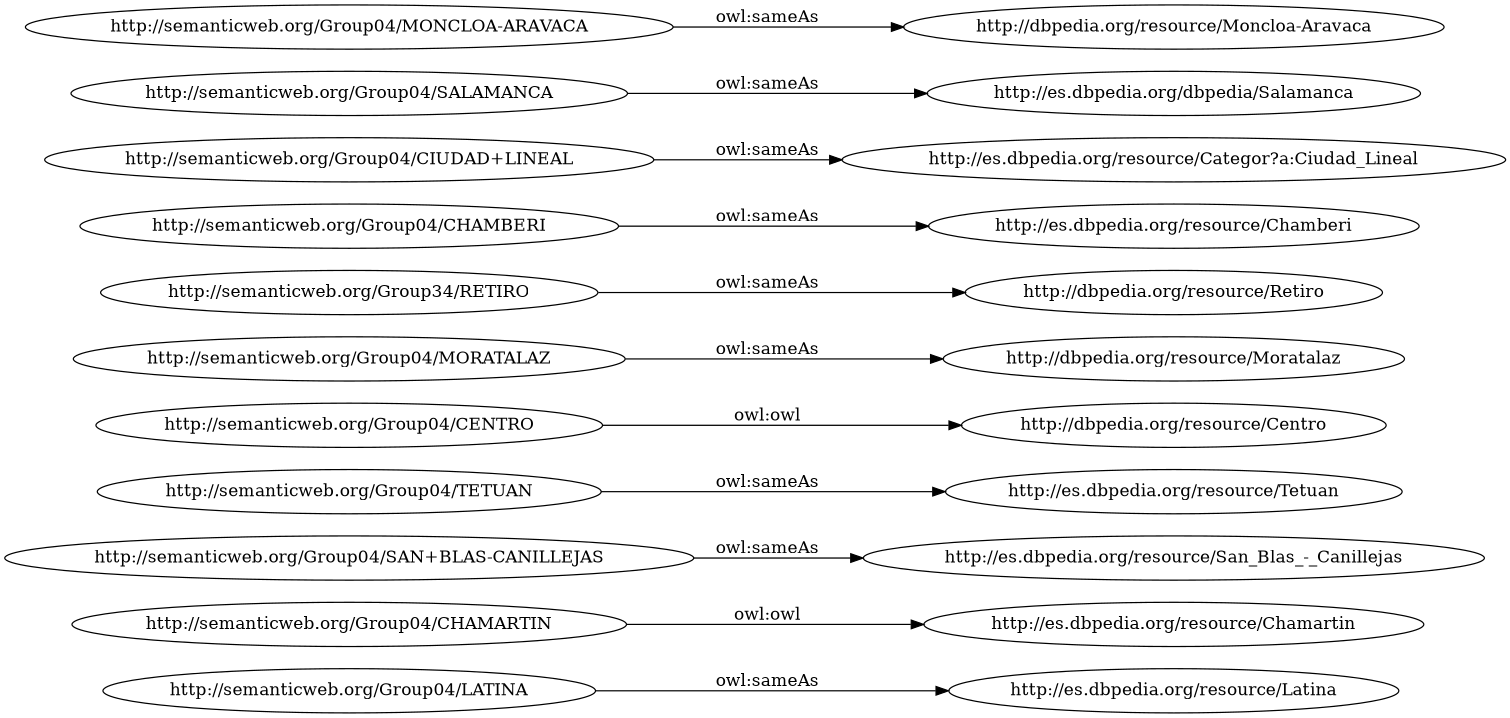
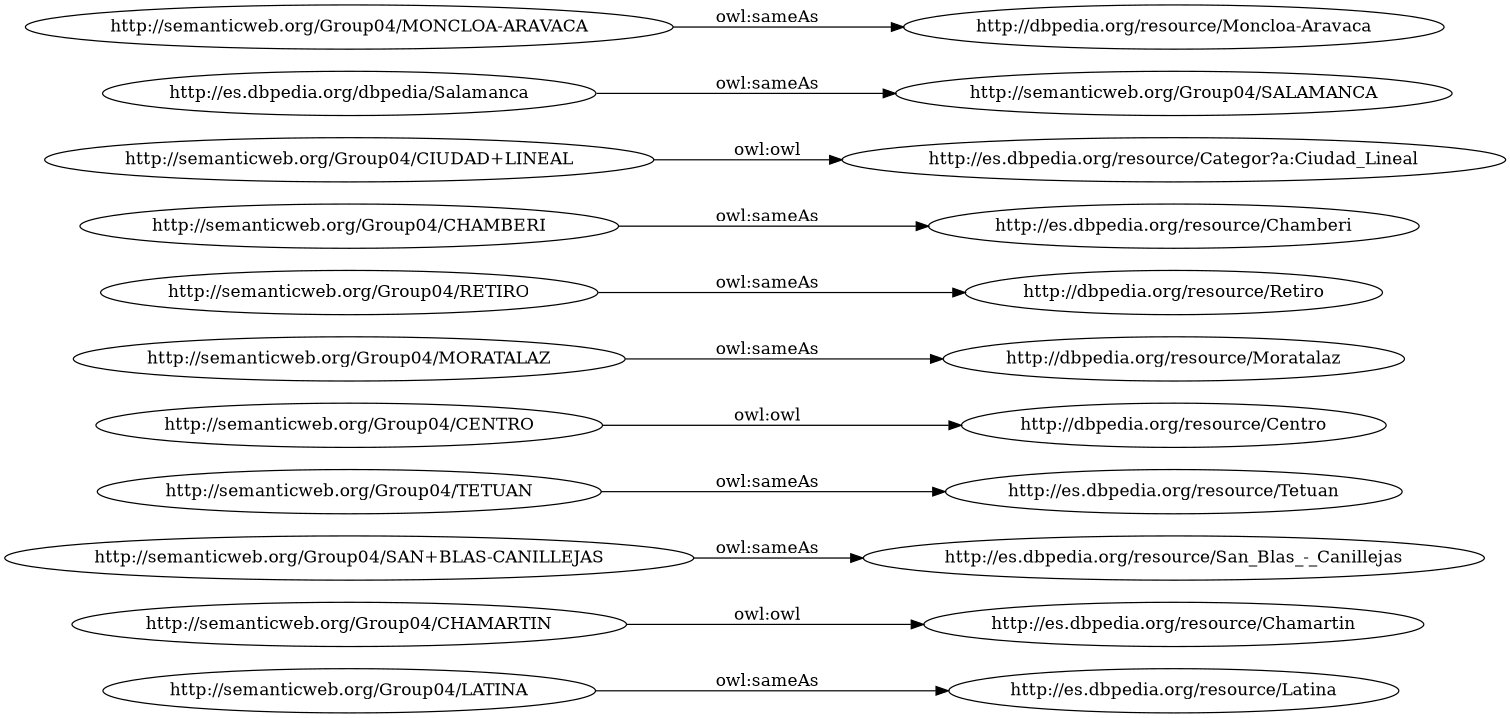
edge "http://semanticweb.org/Group04/SALAMANCA" -> "http://es.dbpedia.org/dbpedia/Salamanca": reversed
edge "http://semanticweb.org/Group04/CIUDAD+LINEAL" -> "http://es.dbpedia.org/resource/Categor?a:Ciudad_Lineal": label "owl:sameAs" -> "owl:owl"
node "http://semanticweb.org/Group34/RETIRO": label "http://semanticweb.org/Group34/RETIRO" -> "http://semanticweb.org/Group04/RETIRO"
